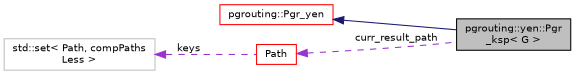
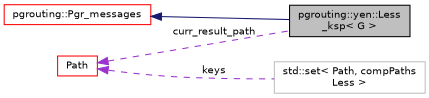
node "pgrouting::Pgr_yen": label "pgrouting::Pgr_yen" -> "pgrouting::Pgr_messages"
node "pgrouting::yen::Pgr _ksp< G >": label "pgrouting::yen::Pgr _ksp< G >" -> "pgrouting::yen::Less _ksp< G >"
edge "Path" -> "std::set< Path, compPaths Less >": reversed
